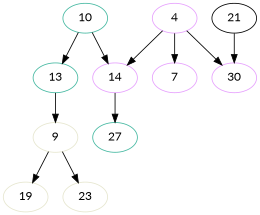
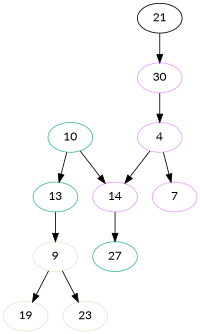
edge "4" -> "30": reversed
